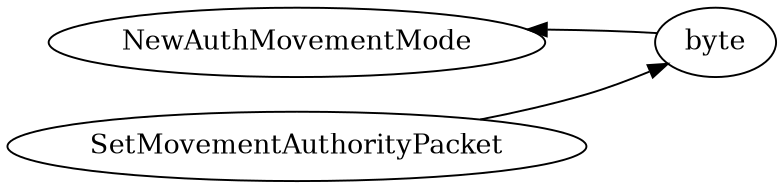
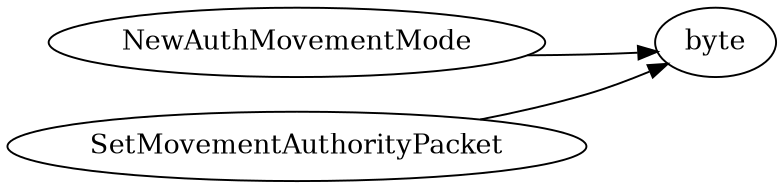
edge "byte" -> "NewAuthMovementMode": reversed
